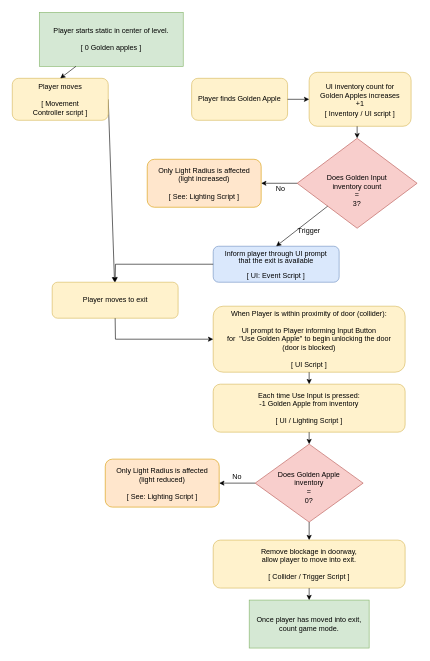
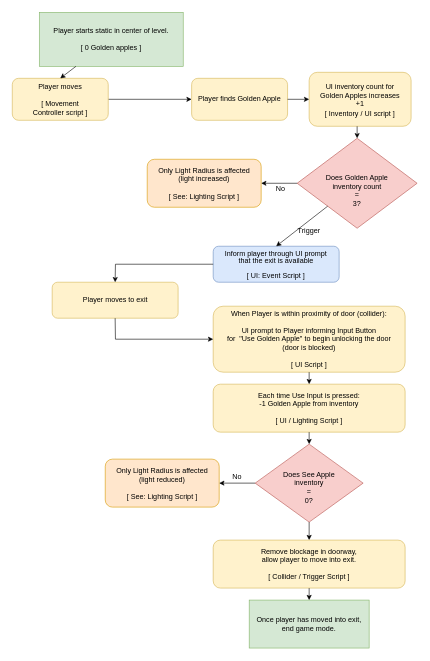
node "Does Golden Input inventory count = 3?": label "Does Golden Input inventory count = 3?" -> "Does Golden Apple inventory count = 3?"
edge "Player moves [ Movement Controller script ]" -> "Player moves to exit": now "Player moves [ Movement Controller script ]" -> "Player finds Golden Apple"
node "Does Golden Apple inventory = 0?": label "Does Golden Apple inventory = 0?" -> "Does See Apple inventory = 0?"
node "Once player has moved into exit, count game mode.": label "Once player has moved into exit, count game mode." -> "Once player has moved into exit, end game mode."
